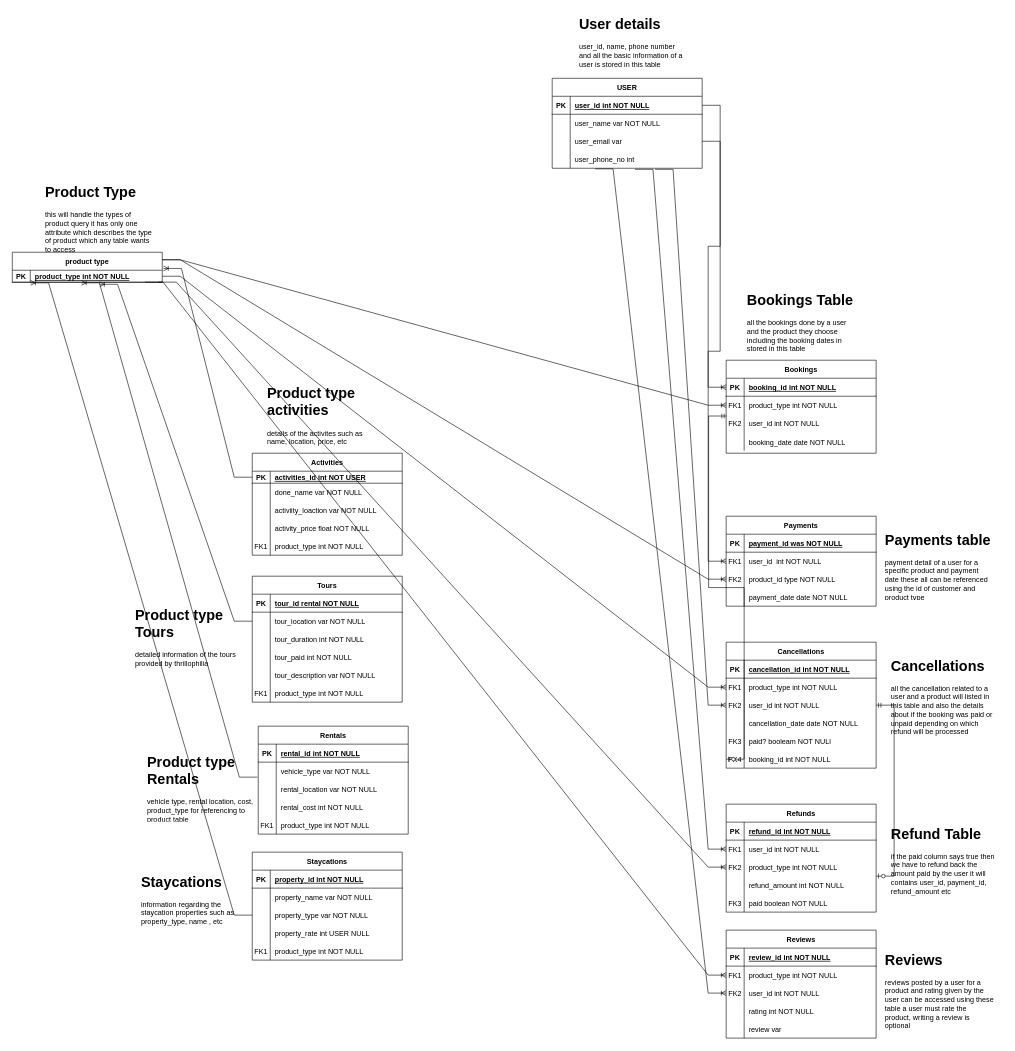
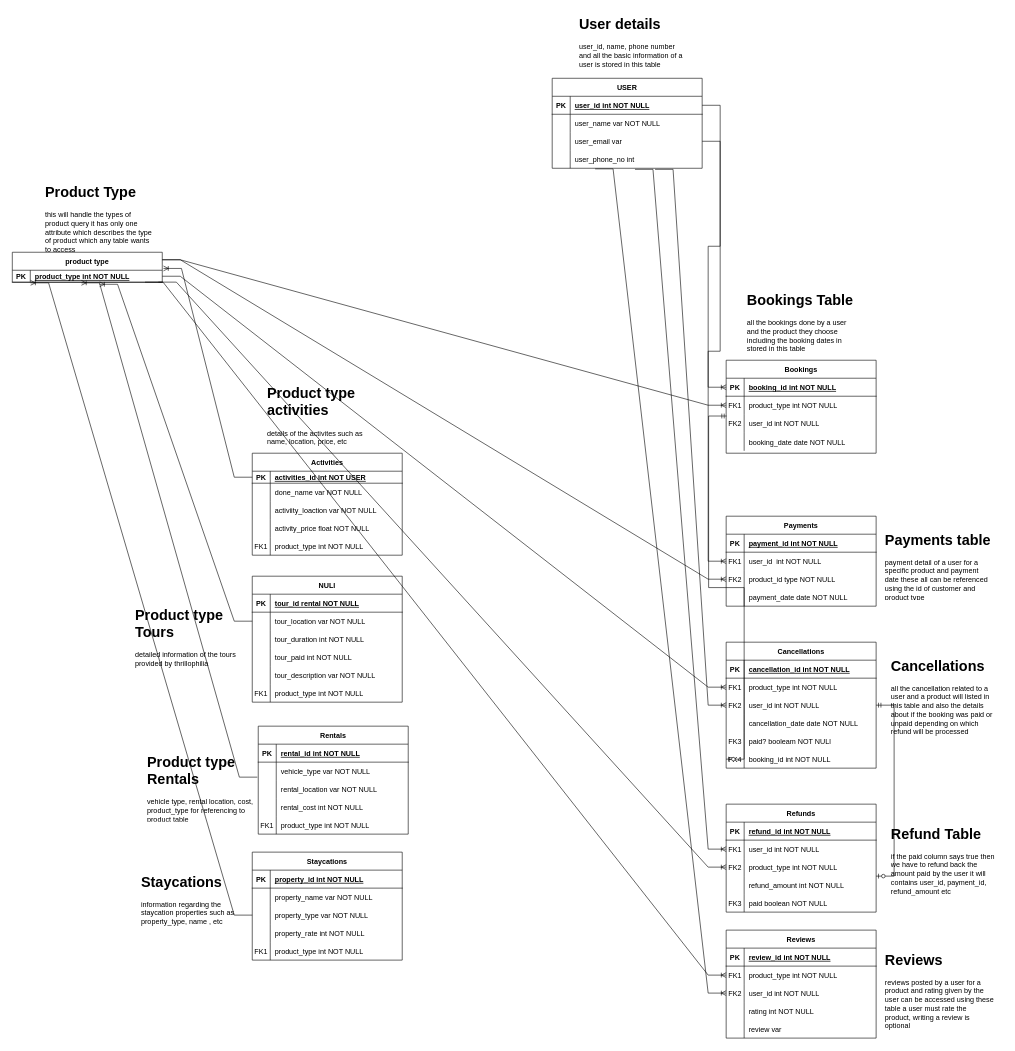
node "payment_id was NOT NULL": label "payment_id was NOT NULL" -> "payment_id int NOT NULL"
node "Tours": label "Tours" -> "NULl"
node "property_rate int USER NULL": label "property_rate int USER NULL" -> "property_rate int NOT NULL"
